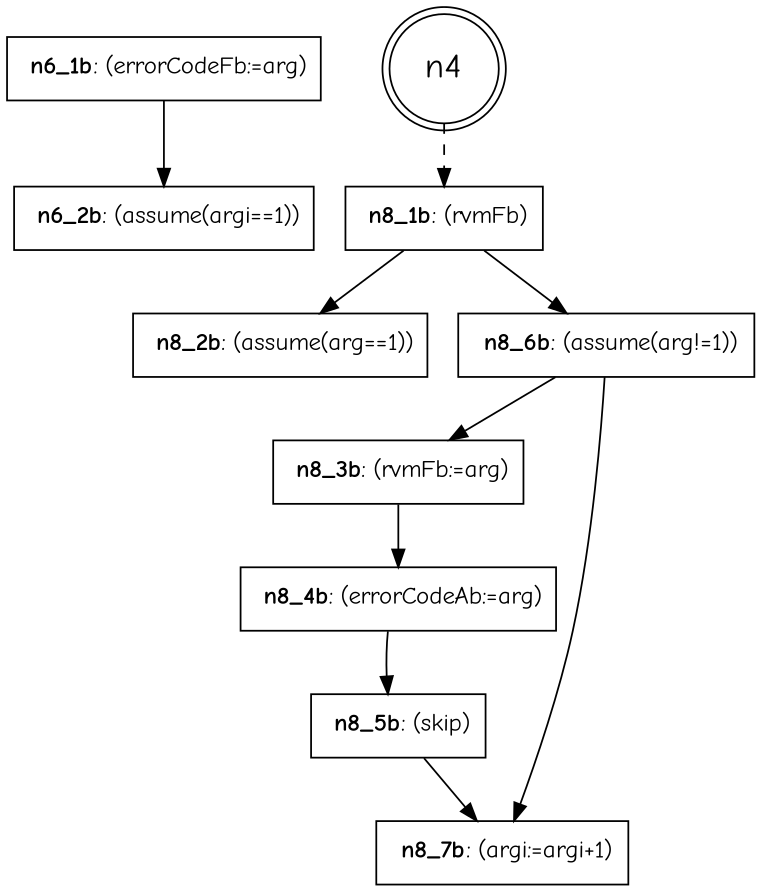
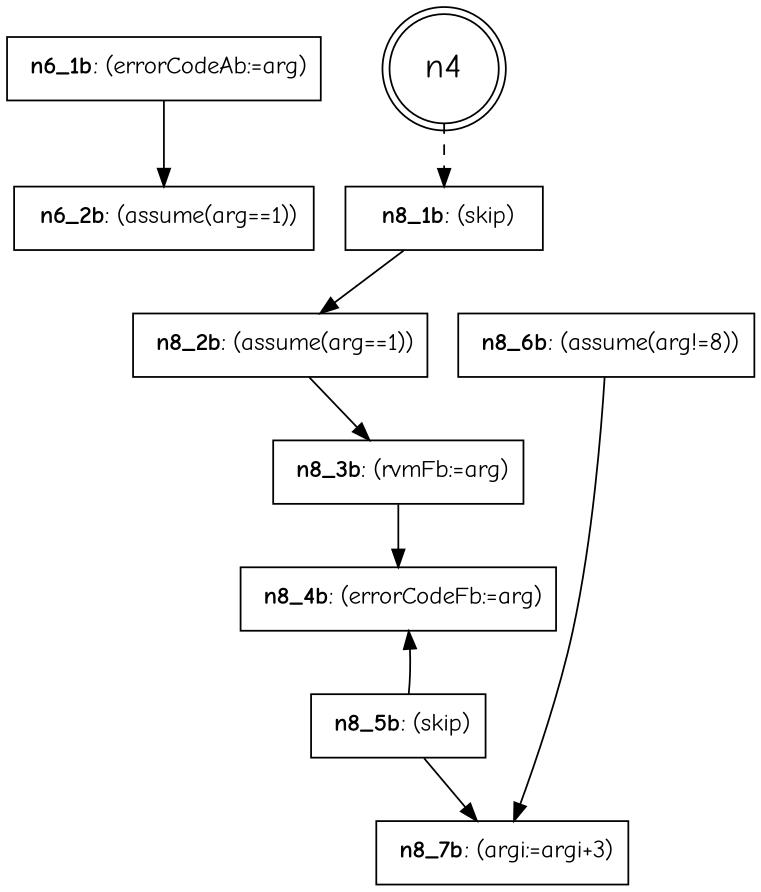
node "n6_1b": text ": (errorCodeFb:=arg)" -> ": (errorCodeAb:=arg)"
node "n6_2b": text ": (assume(argi==1))" -> ": (assume(arg==1))"
node "n8_1b": text ": (rvmFb)" -> ": (skip)"
edge "n8_1b" -> "n8_6b": removed
node "n8_6b": text ": (assume(arg!=1))" -> ": (assume(arg!=8))"
edge "n8_6b" -> "n8_3b": now "n8_2b" -> "n8_3b"
node "n8_4b": text ": (errorCodeAb:=arg)" -> ": (errorCodeFb:=arg)"
edge "n8_4b" -> "n8_5b": reversed
node "n8_7b": text ": (argi:=argi+1)" -> ": (argi:=argi+3)"
